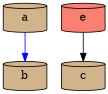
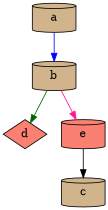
edge "b" -> "e": added
node "d": added
